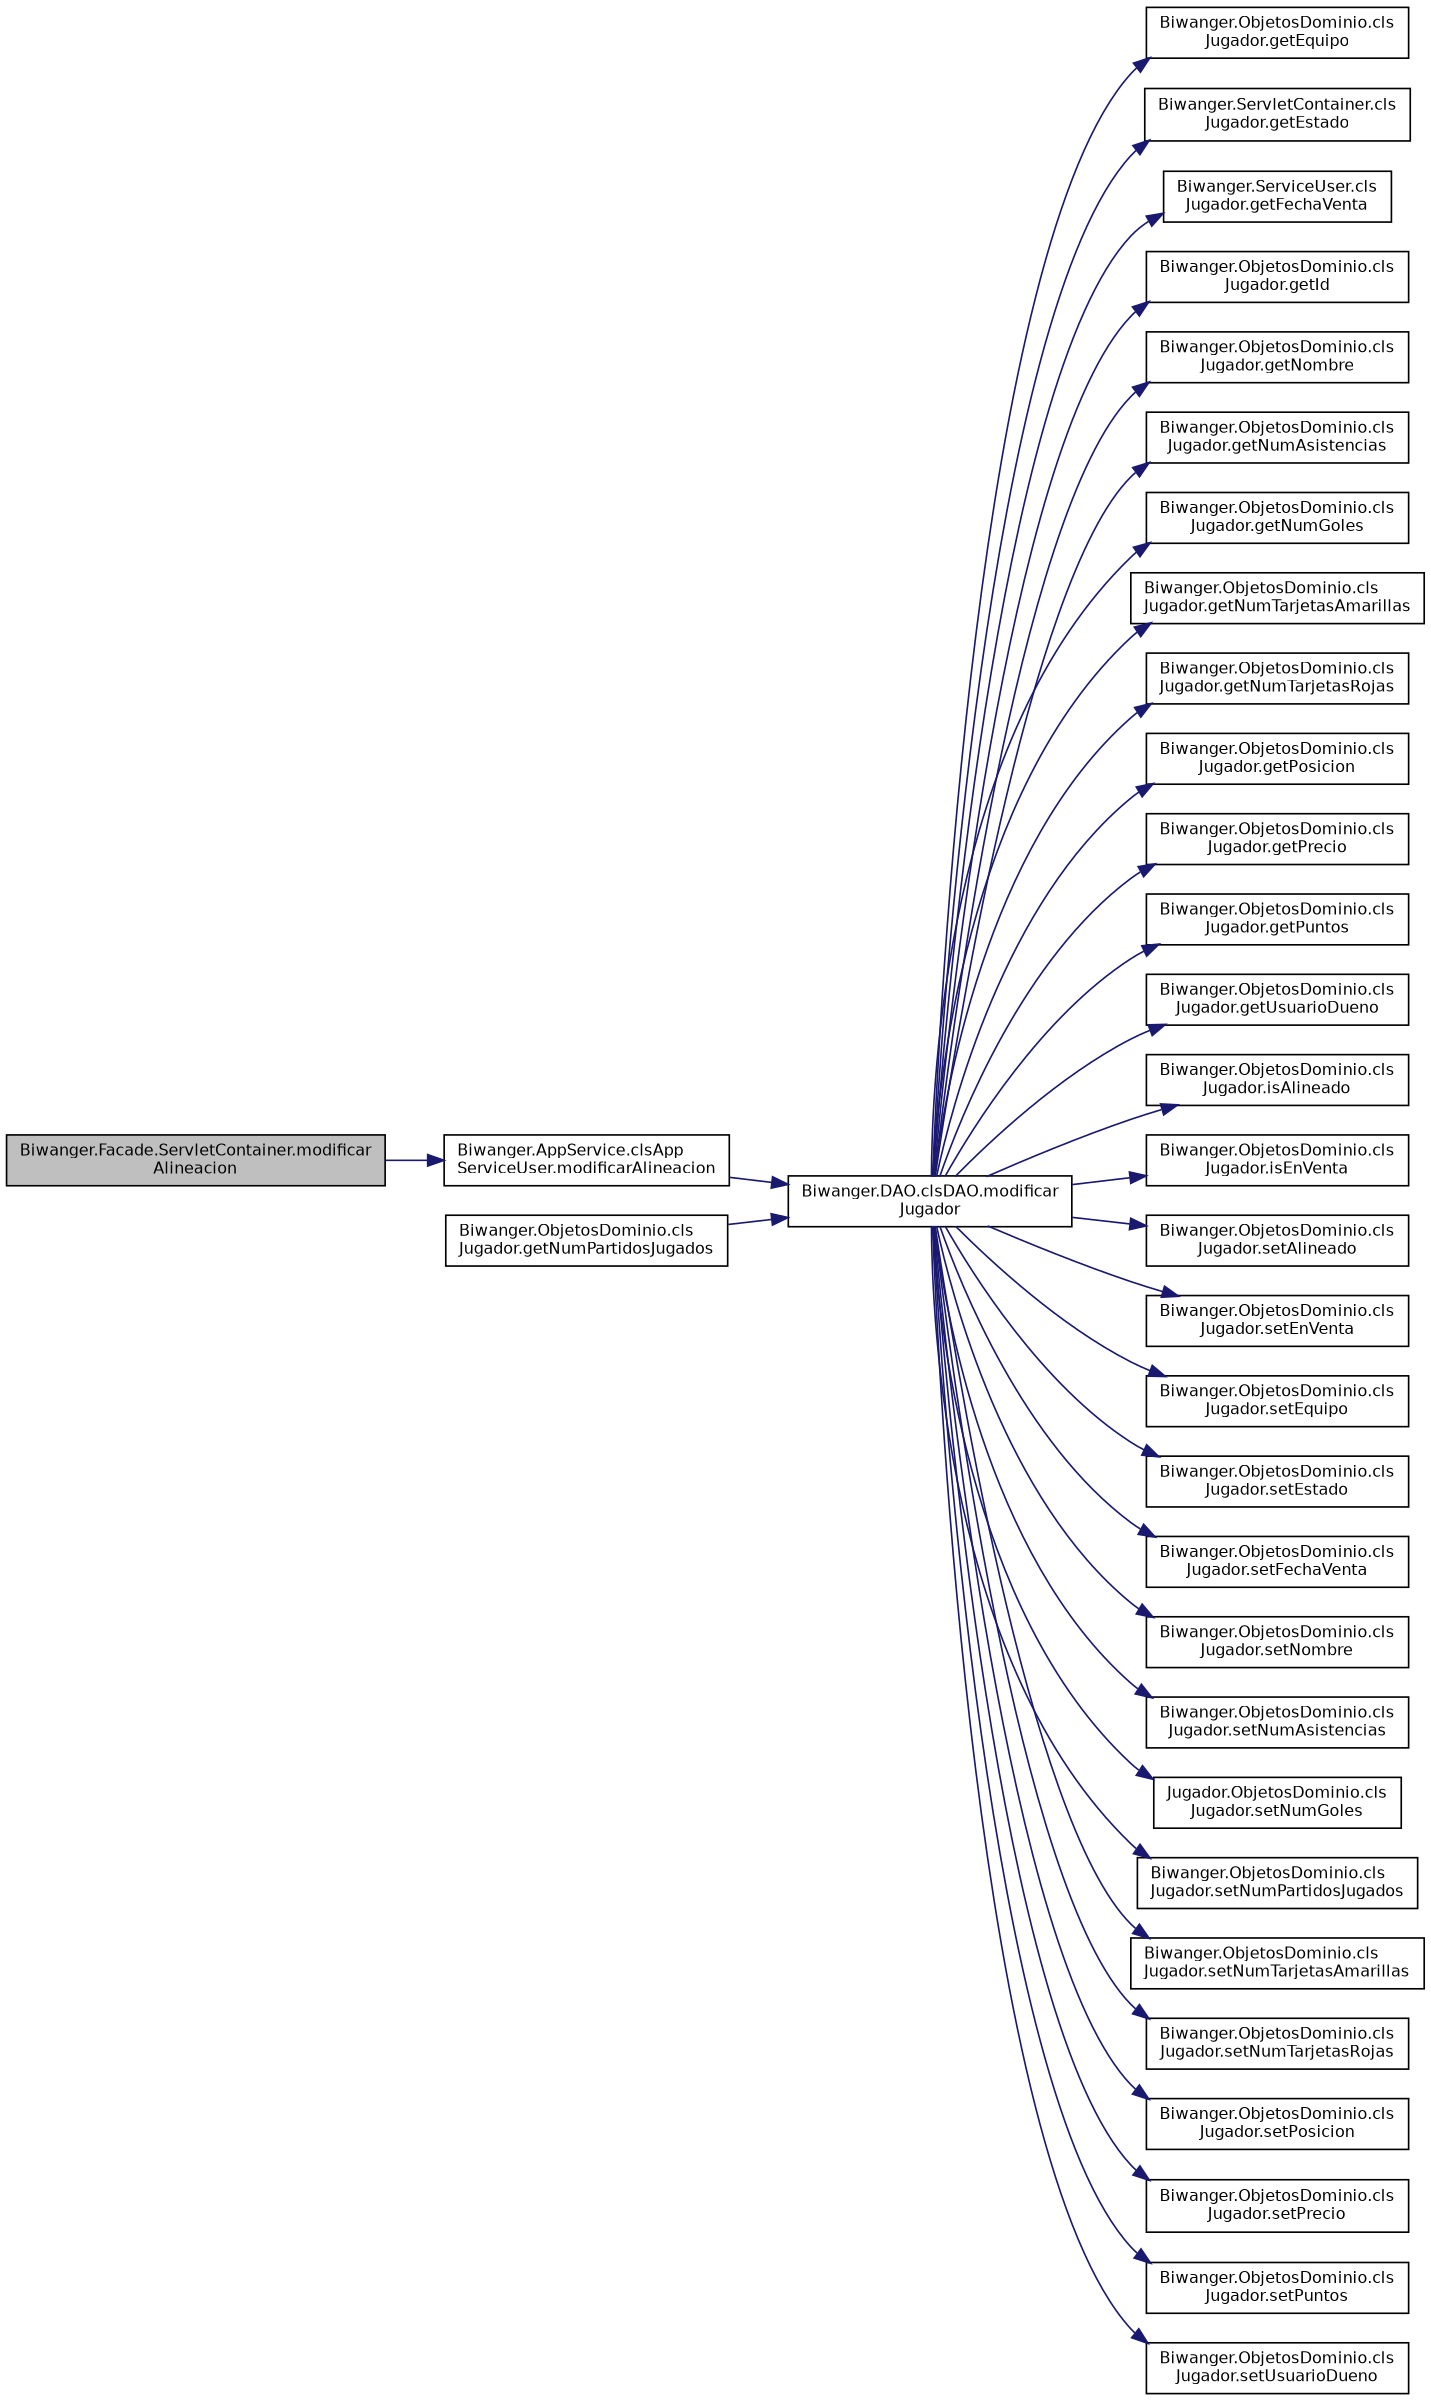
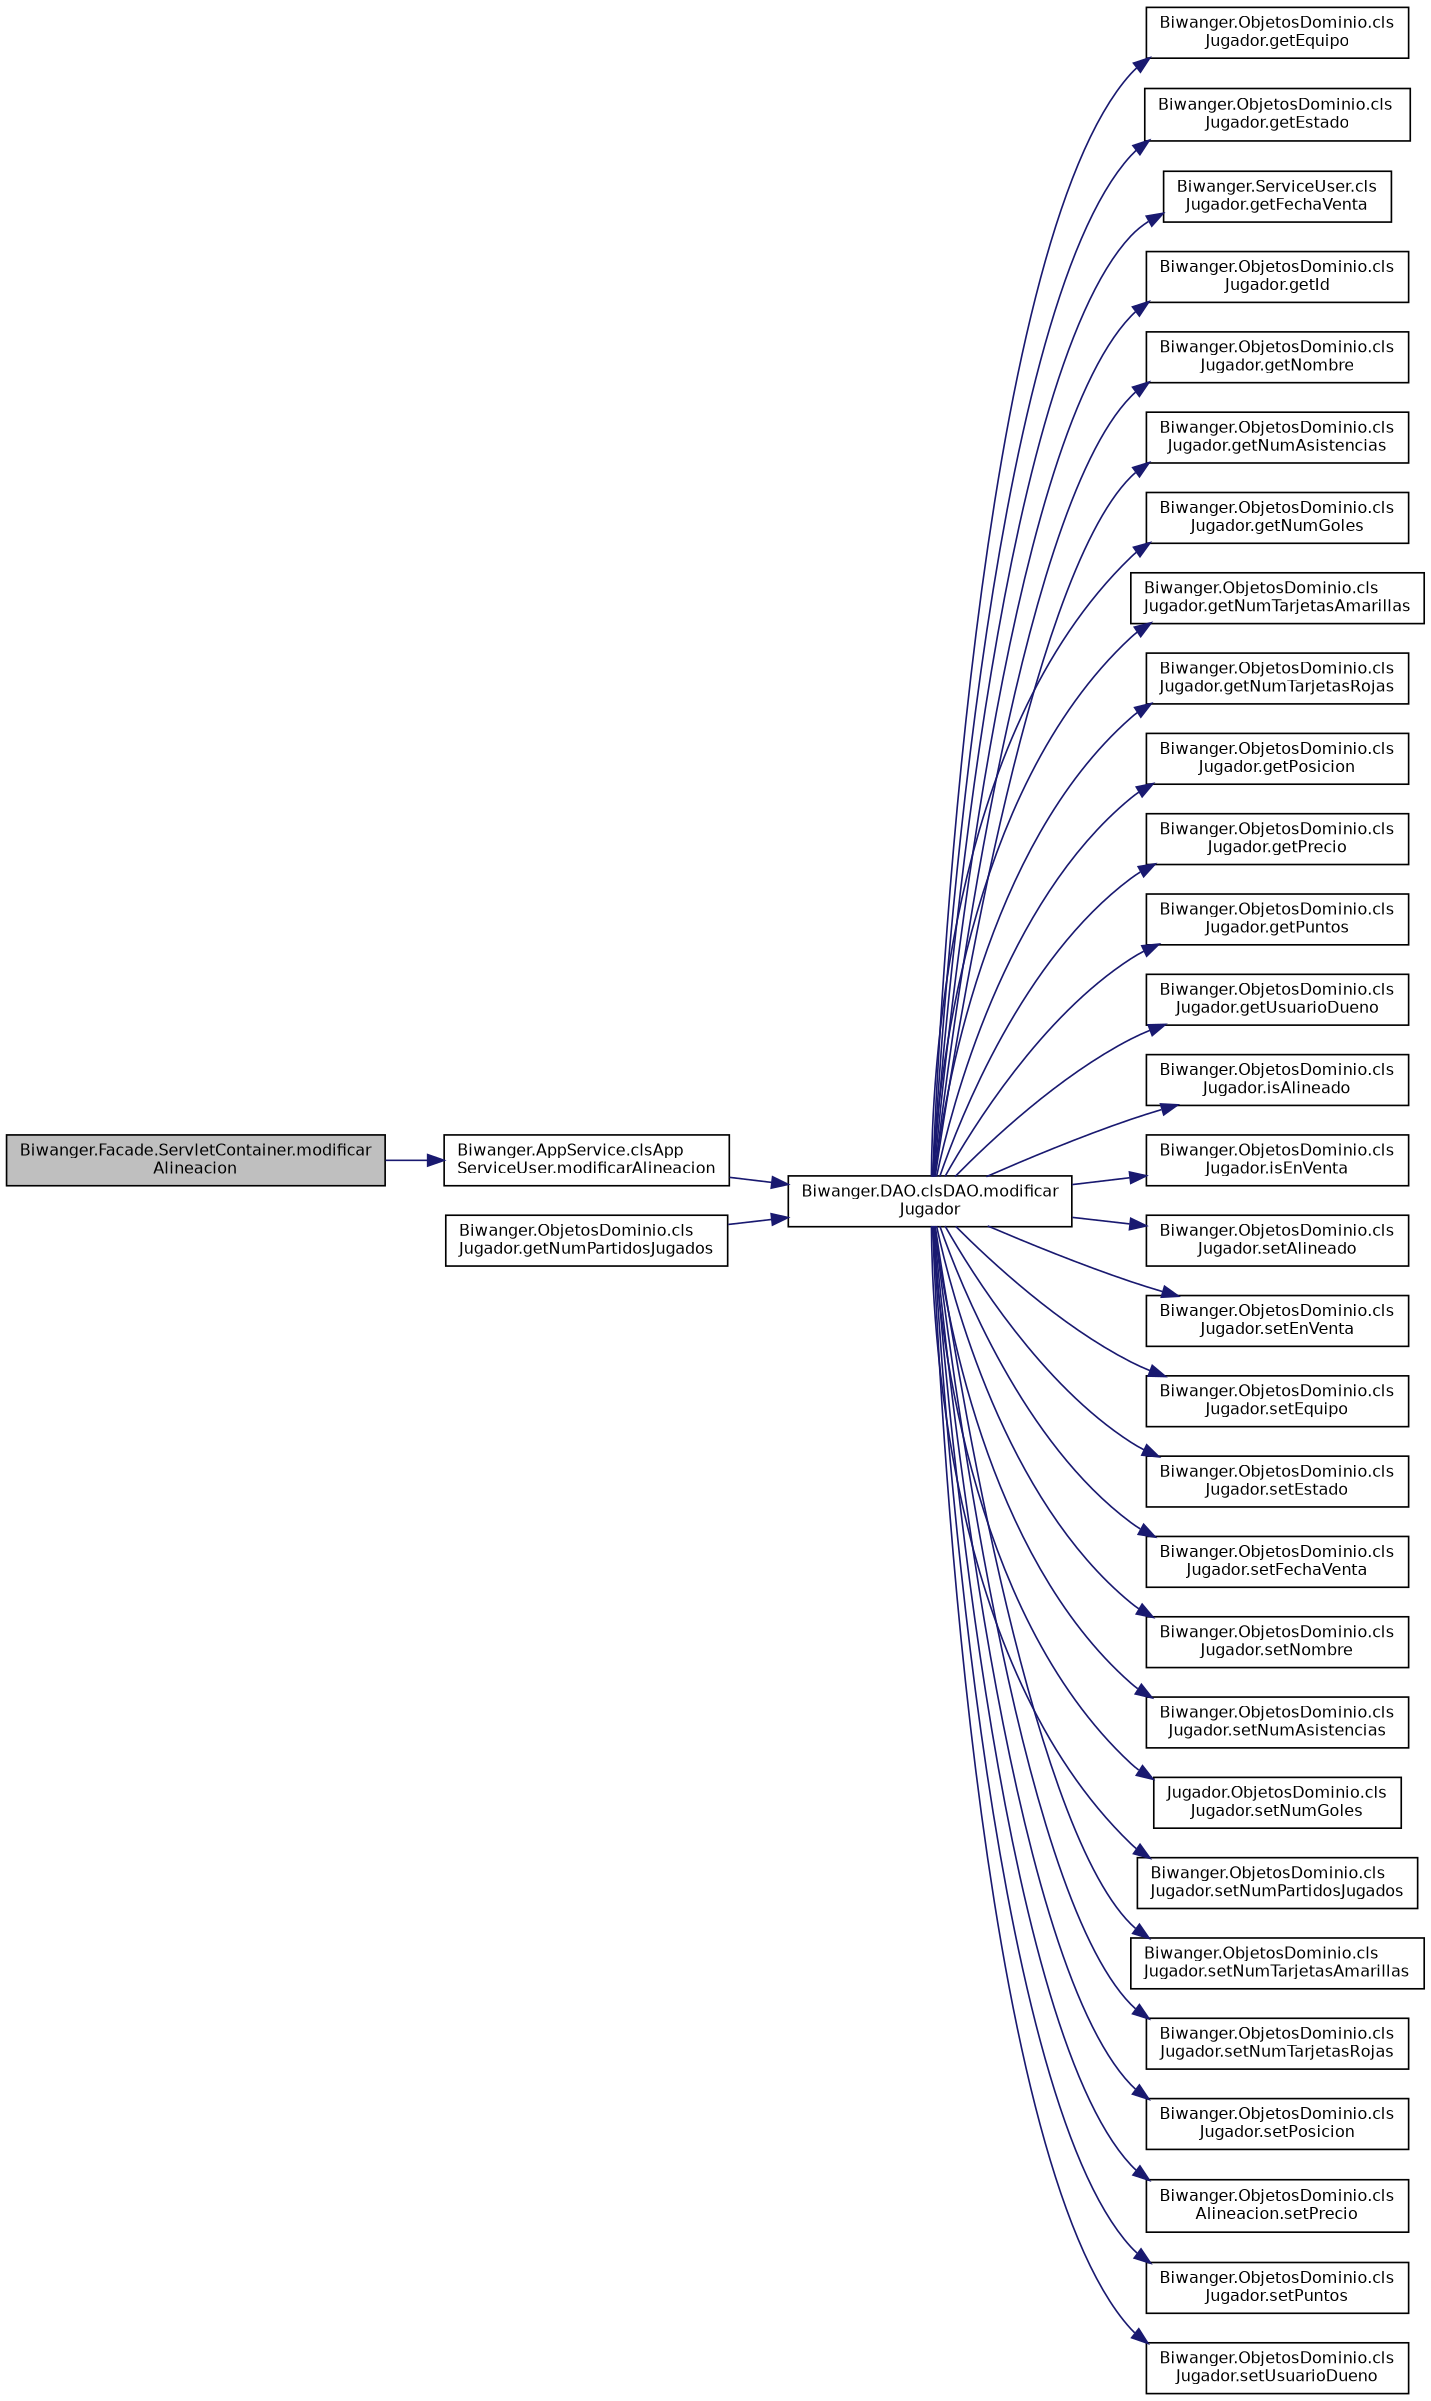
node "Biwanger.ServletContainer.cls Jugador.getEstado": label "Biwanger.ServletContainer.cls Jugador.getEstado" -> "Biwanger.ObjetosDominio.cls Jugador.getEstado"
node "Biwanger.ObjetosDominio.cls Jugador.setPrecio": label "Biwanger.ObjetosDominio.cls Jugador.setPrecio" -> "Biwanger.ObjetosDominio.cls Alineacion.setPrecio"
